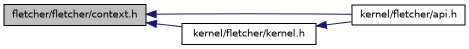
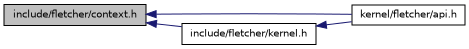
node "fletcher/fletcher/context.h": label "fletcher/fletcher/context.h" -> "include/fletcher/context.h"
node "kernel/fletcher/kernel.h": label "kernel/fletcher/kernel.h" -> "include/fletcher/kernel.h"
